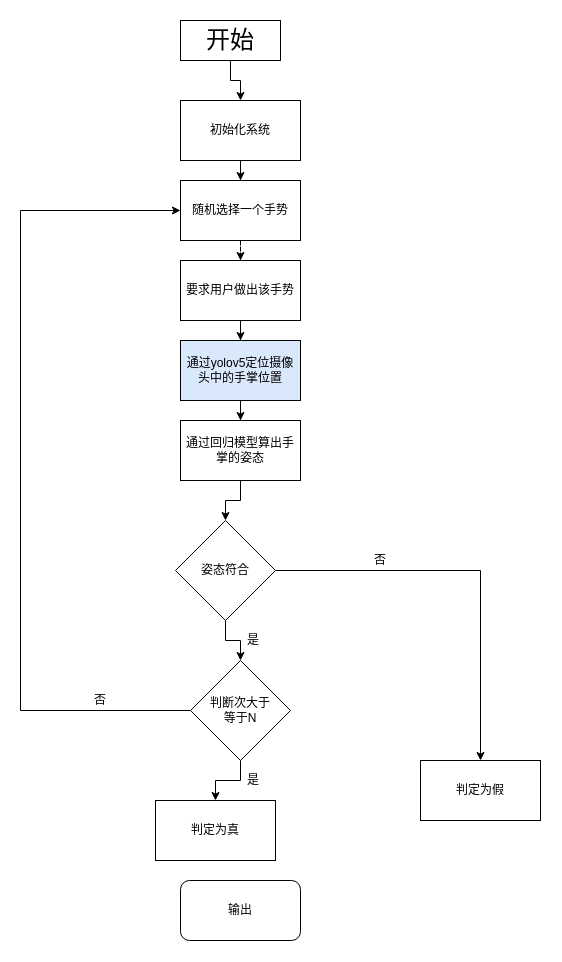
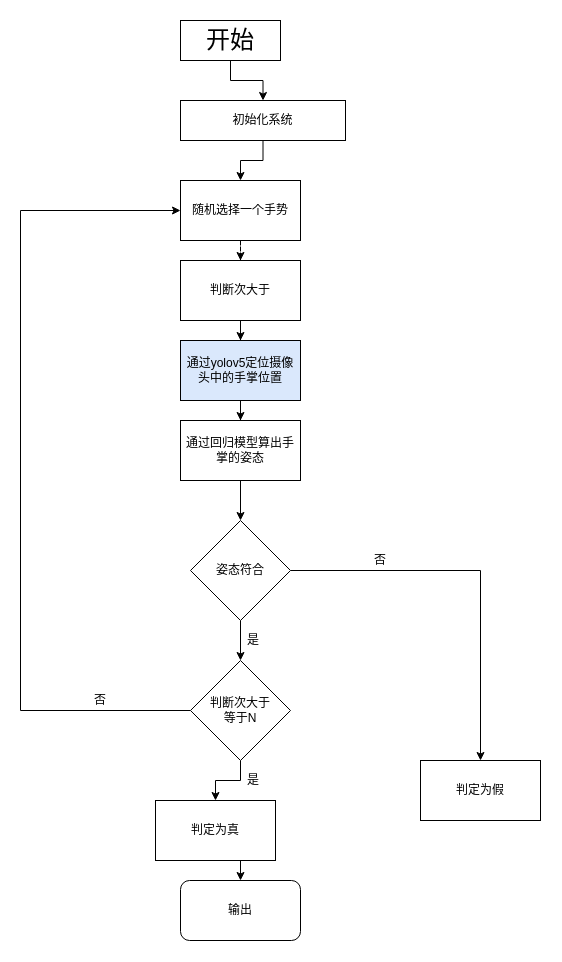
node "初始化系统": size 120x60 -> 165x40
node "要求用户做出该手势": label "要求用户做出该手势" -> "判断次大于"
node "姿态符合": moved (226, 571) -> (241, 571)
edge "判定为真" -> "输出": added
